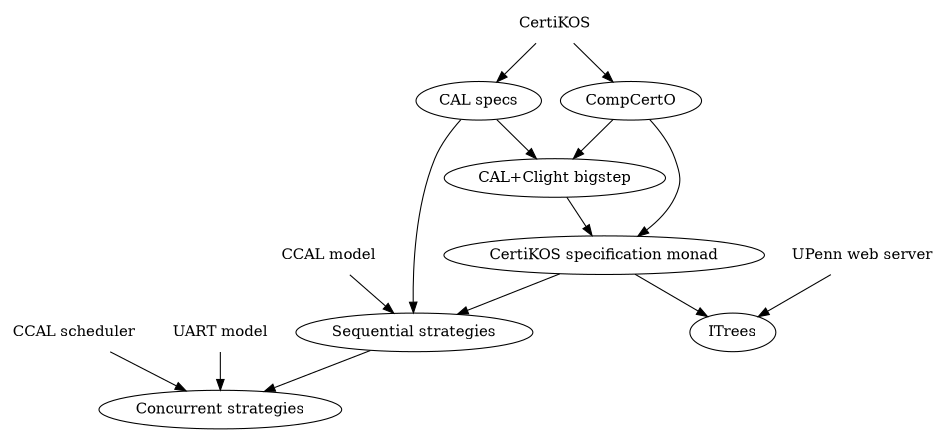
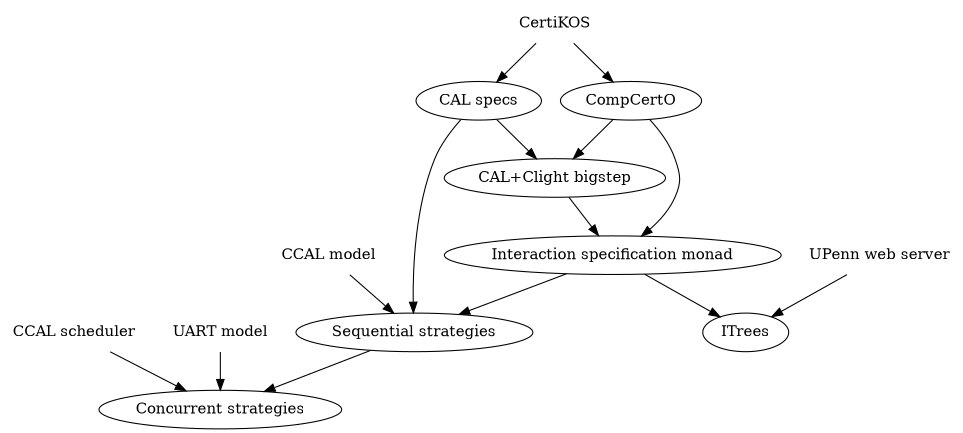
node "CertiKOS specification monad": label "CertiKOS specification monad" -> "Interaction specification monad"
